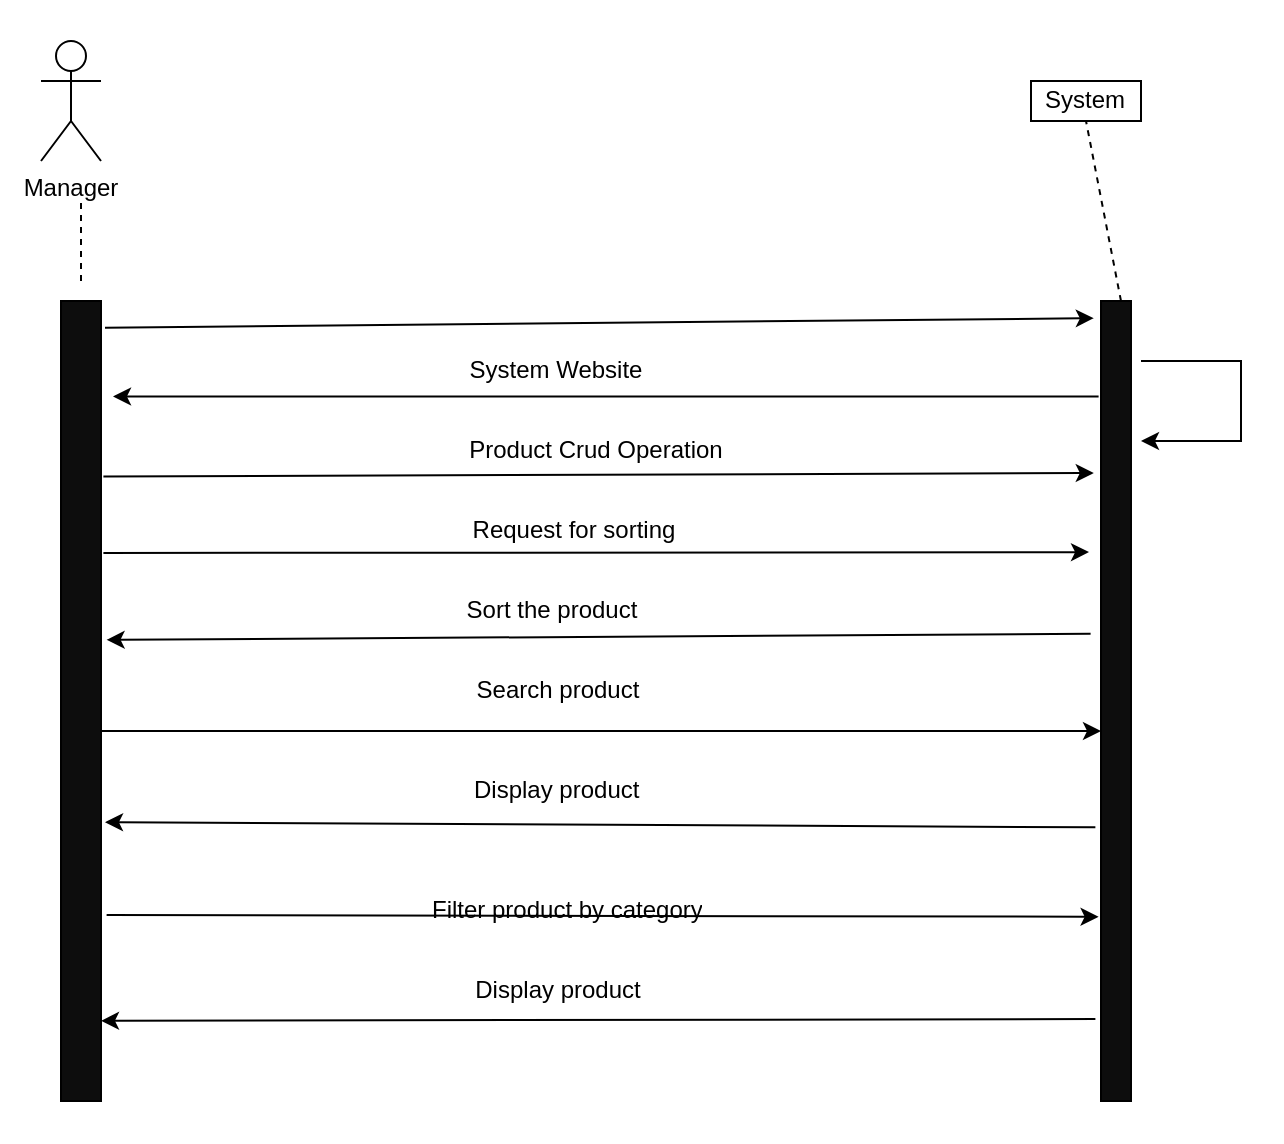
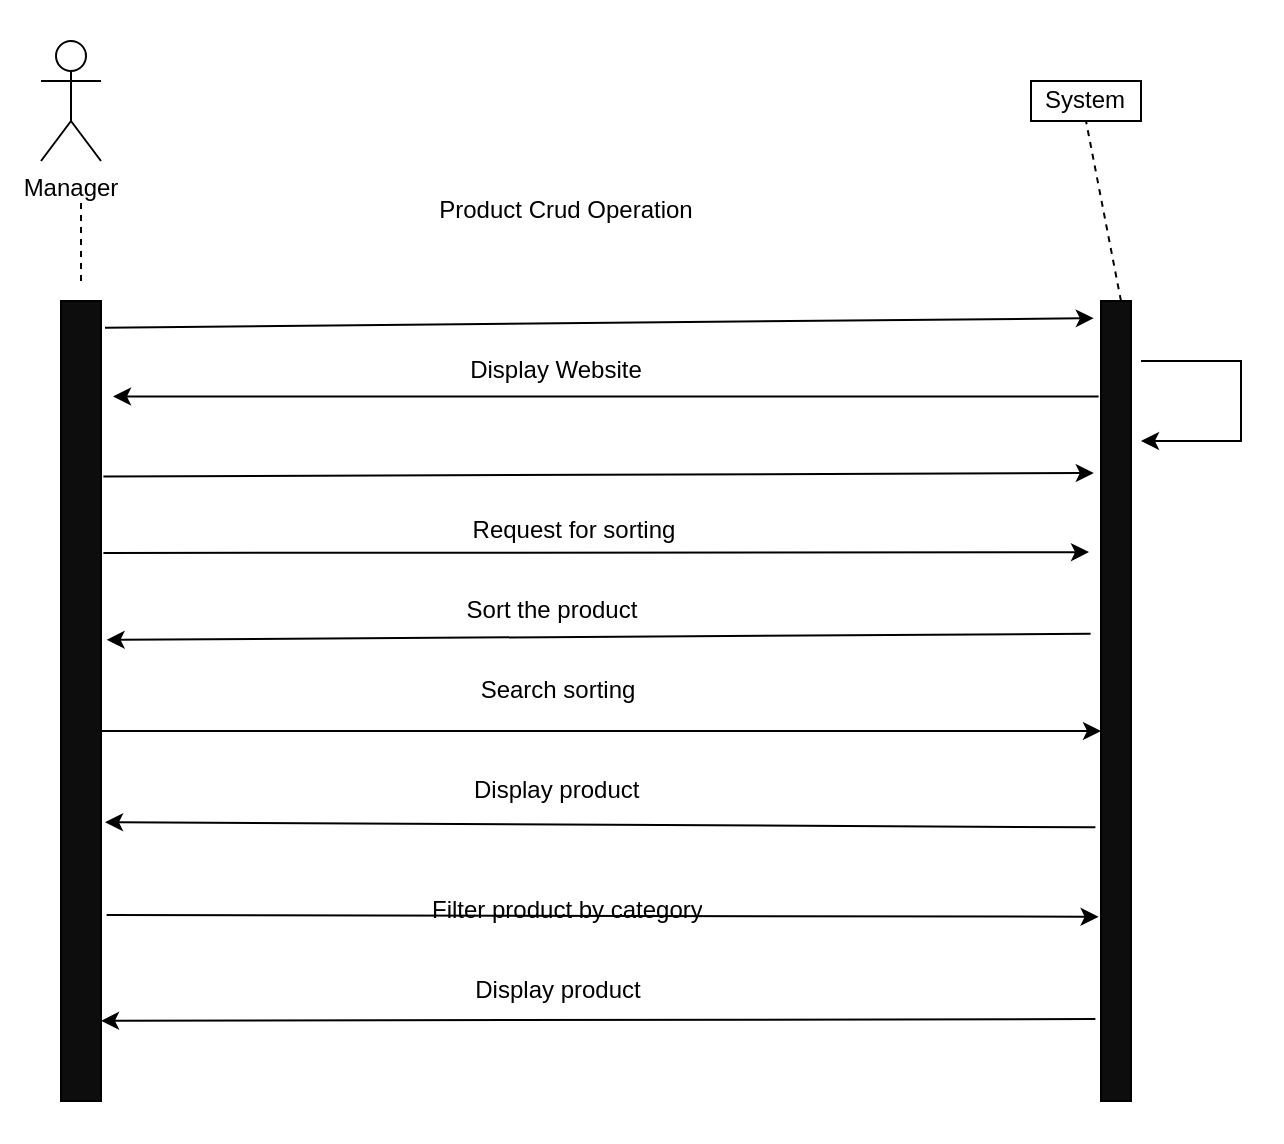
node "System Website": label "System Website" -> "Display Website"
node "Product Crud Operation": moved (597, 451) -> (567, 211)
node "Search product": label "Search product" -> "Search sorting"
